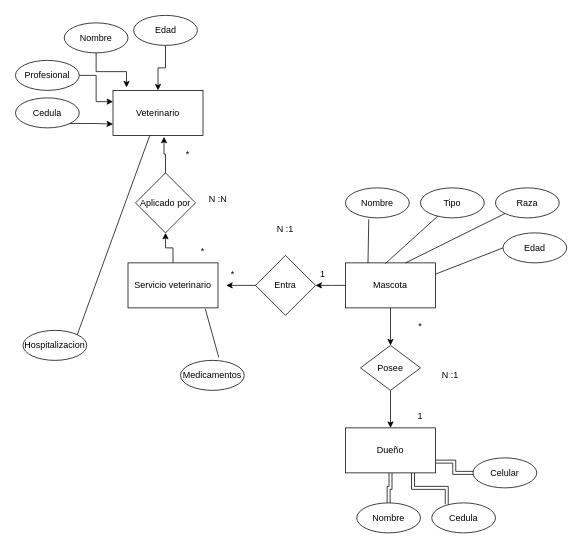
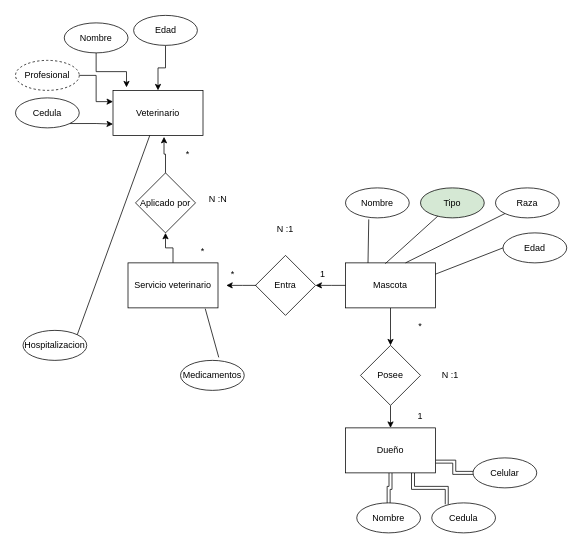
node "Profesional": style solid -> dashed
node "Tipo": fillcolor #ffffff -> #d5e8d4
node "Posee": size 60x45 -> 60x60
